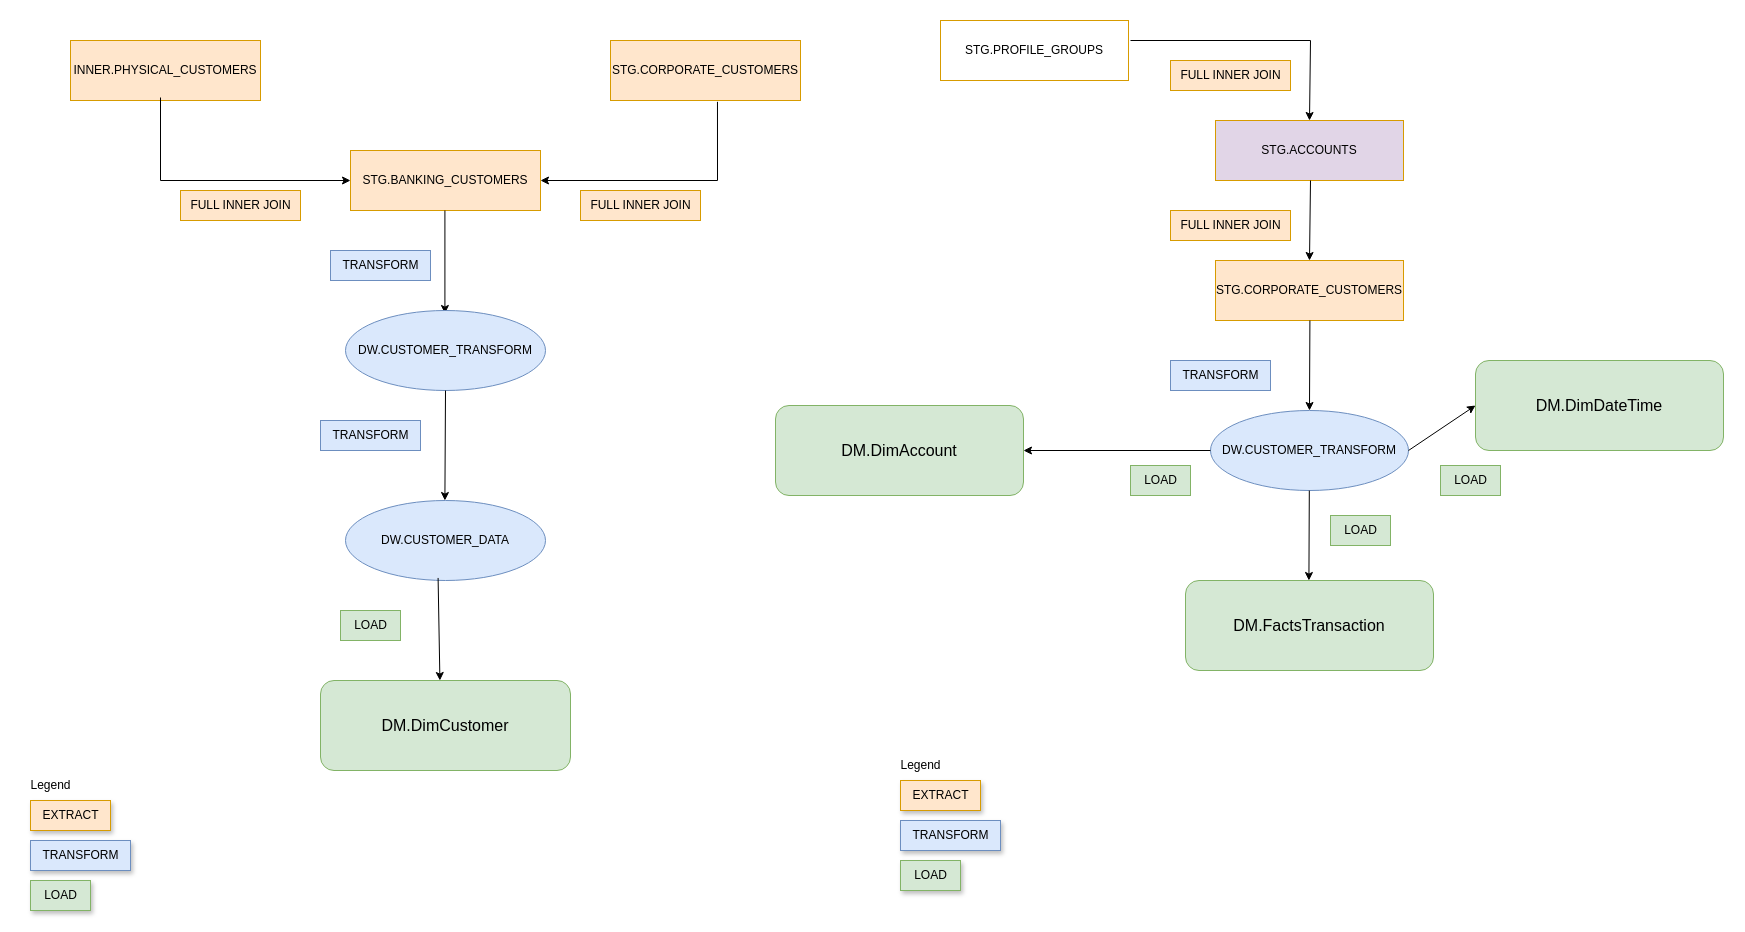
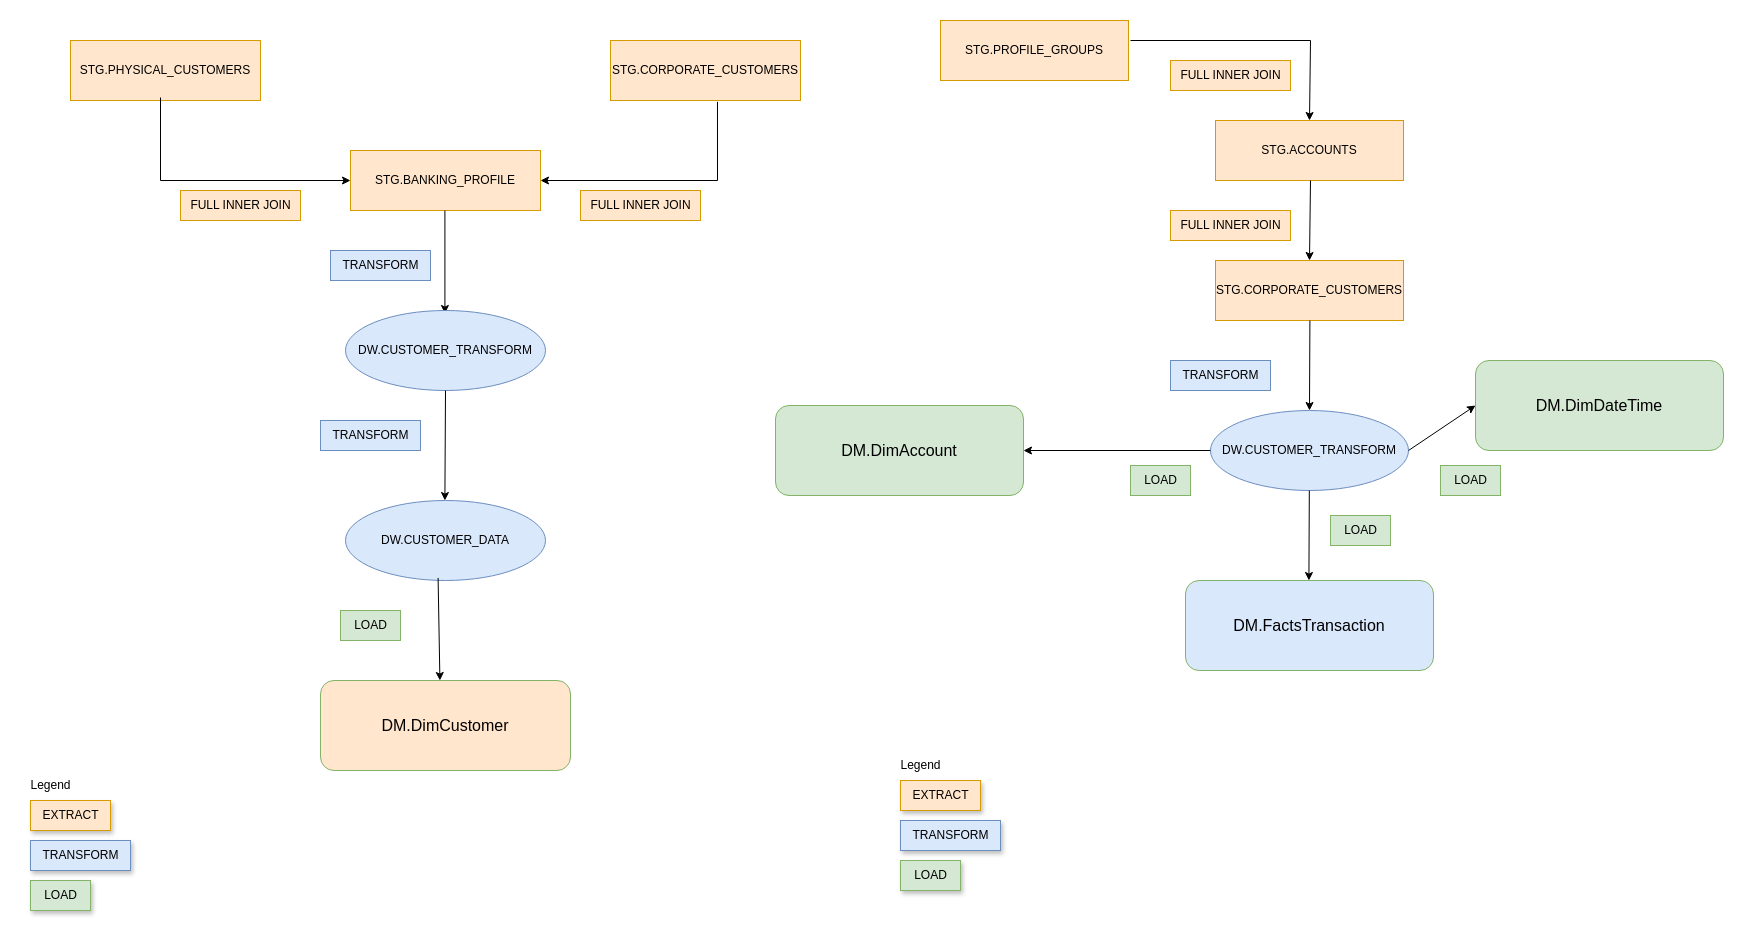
node "STG.PROFILE_GROUPS": fillcolor #ffffff -> #ffe6cc
node "INNER.PHYSICAL_CUSTOMERS": label "INNER.PHYSICAL_CUSTOMERS" -> "STG.PHYSICAL_CUSTOMERS"
node "STG.ACCOUNTS": fillcolor #e1d5e7 -> #ffe6cc
node "STG.BANKING_CUSTOMERS": label "STG.BANKING_CUSTOMERS" -> "STG.BANKING_PROFILE"
node "DM.FactsTransaction": fillcolor #d5e8d4 -> #dae8fc
node "DM.DimCustomer": fillcolor #d5e8d4 -> #ffe6cc
